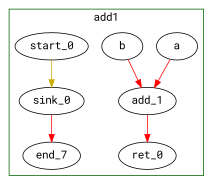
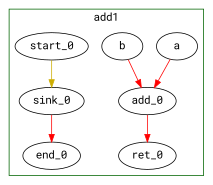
node "add_1": label "add_1" -> "add_0"
node "end_7": label "end_7" -> "end_0"
